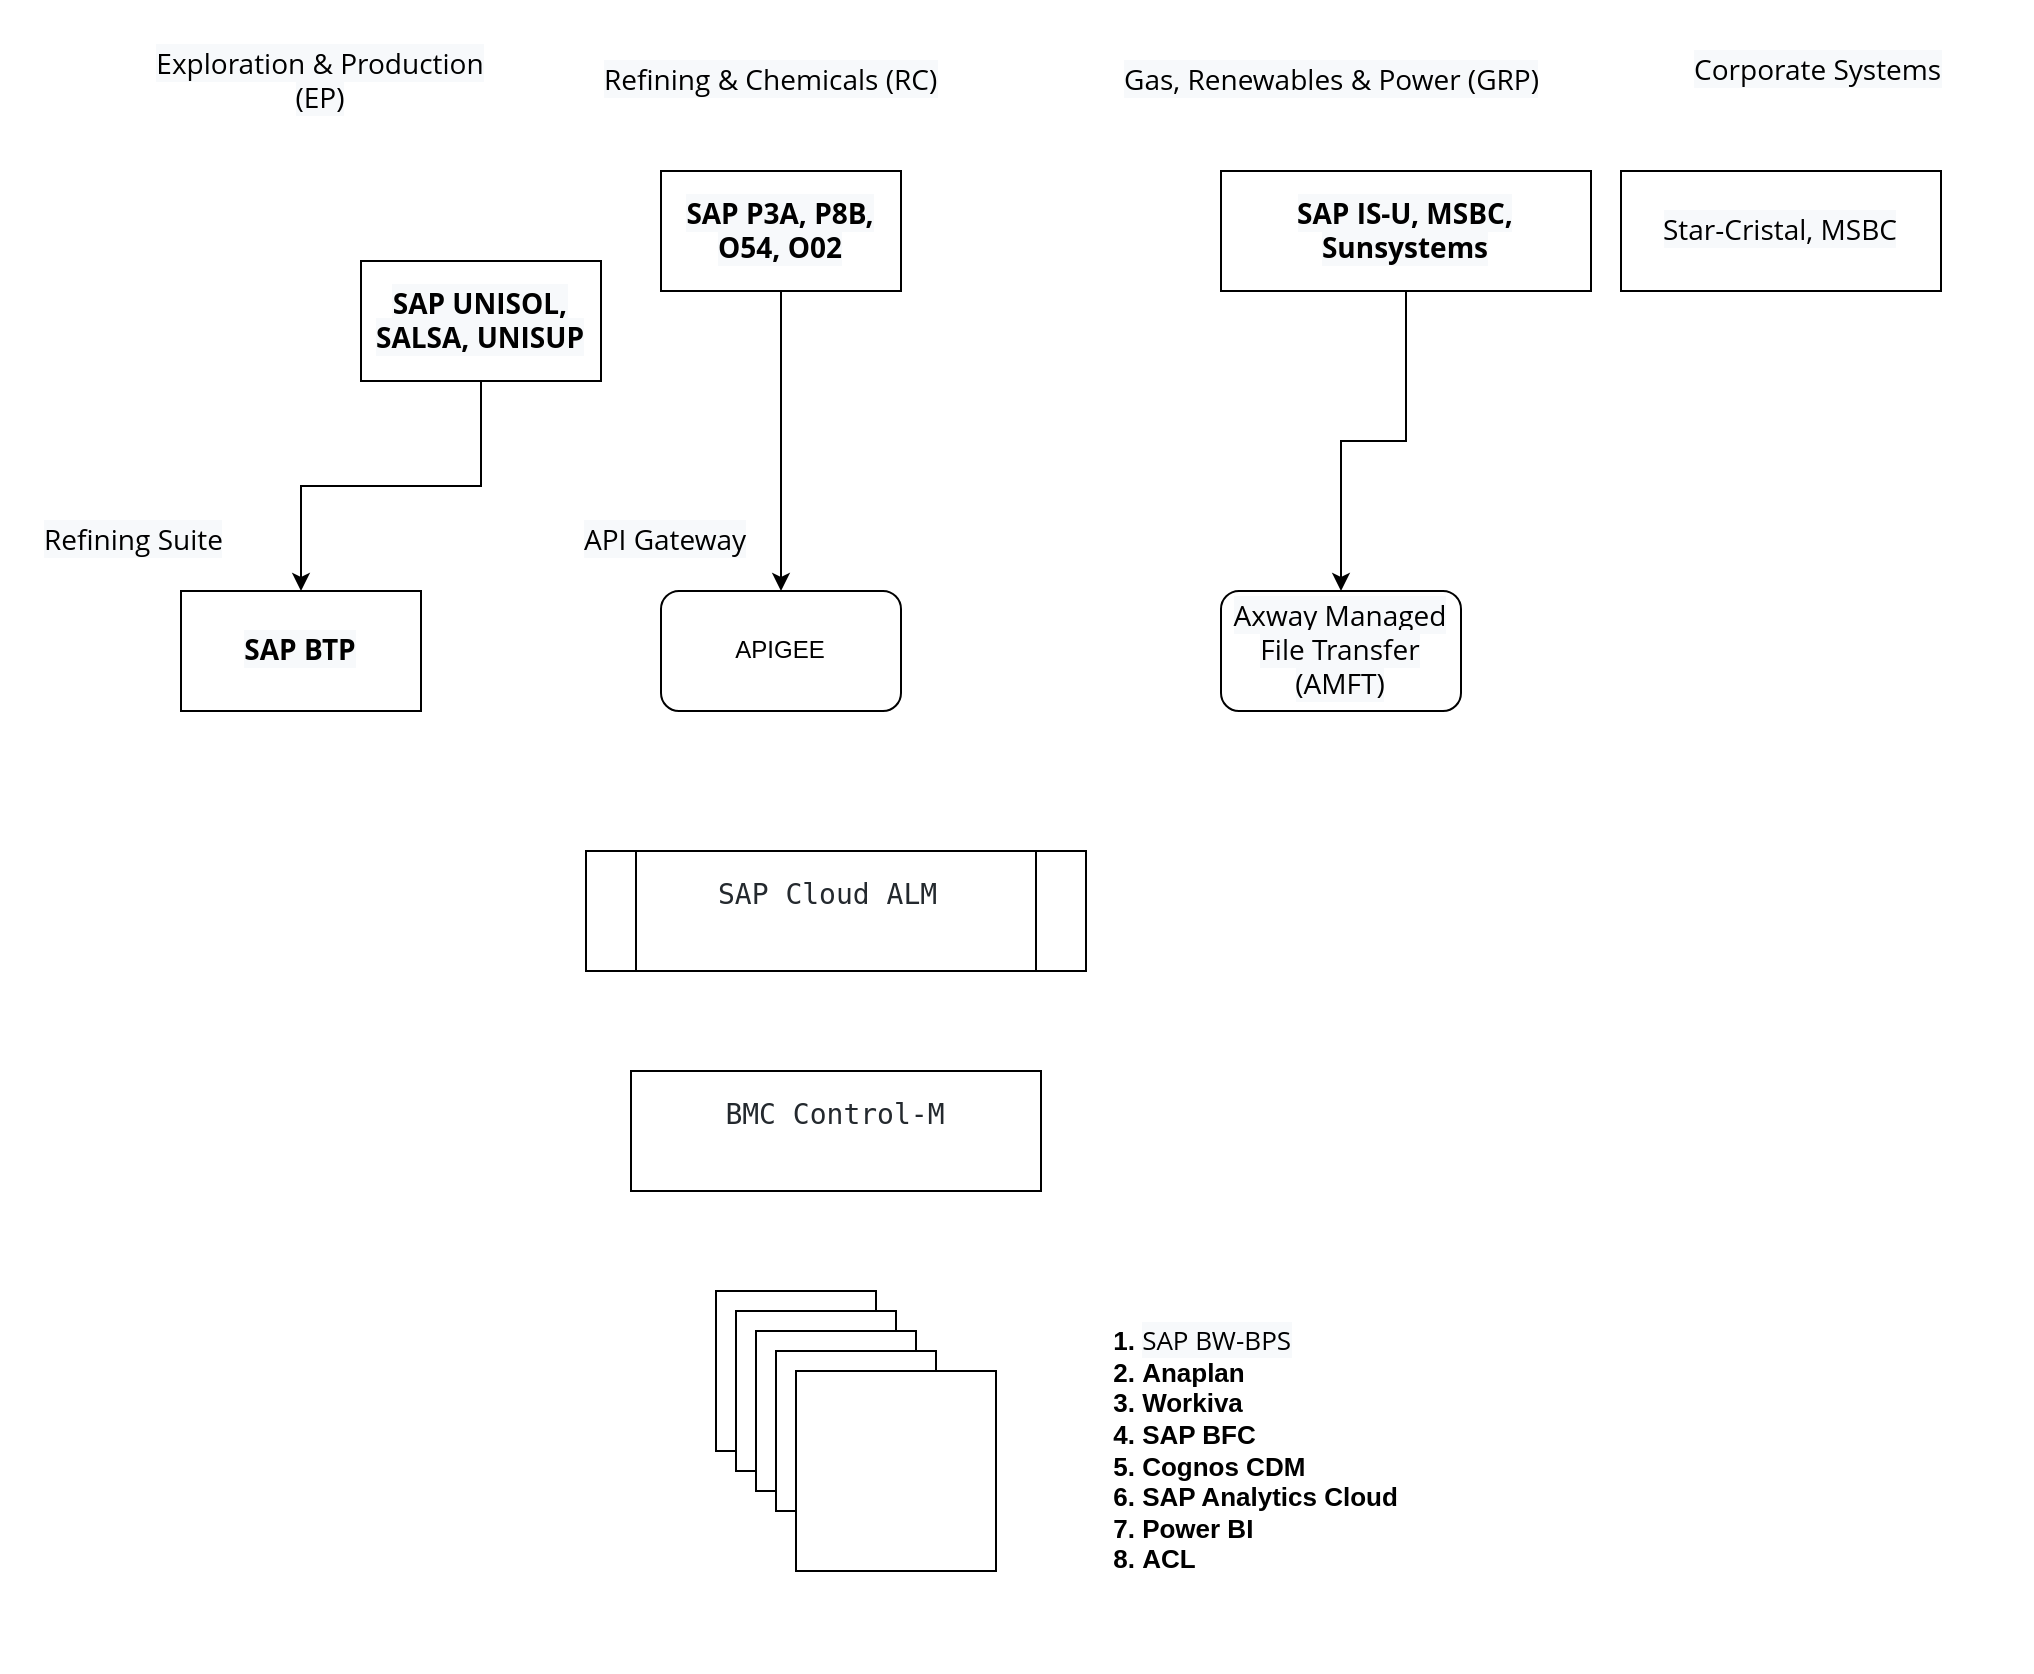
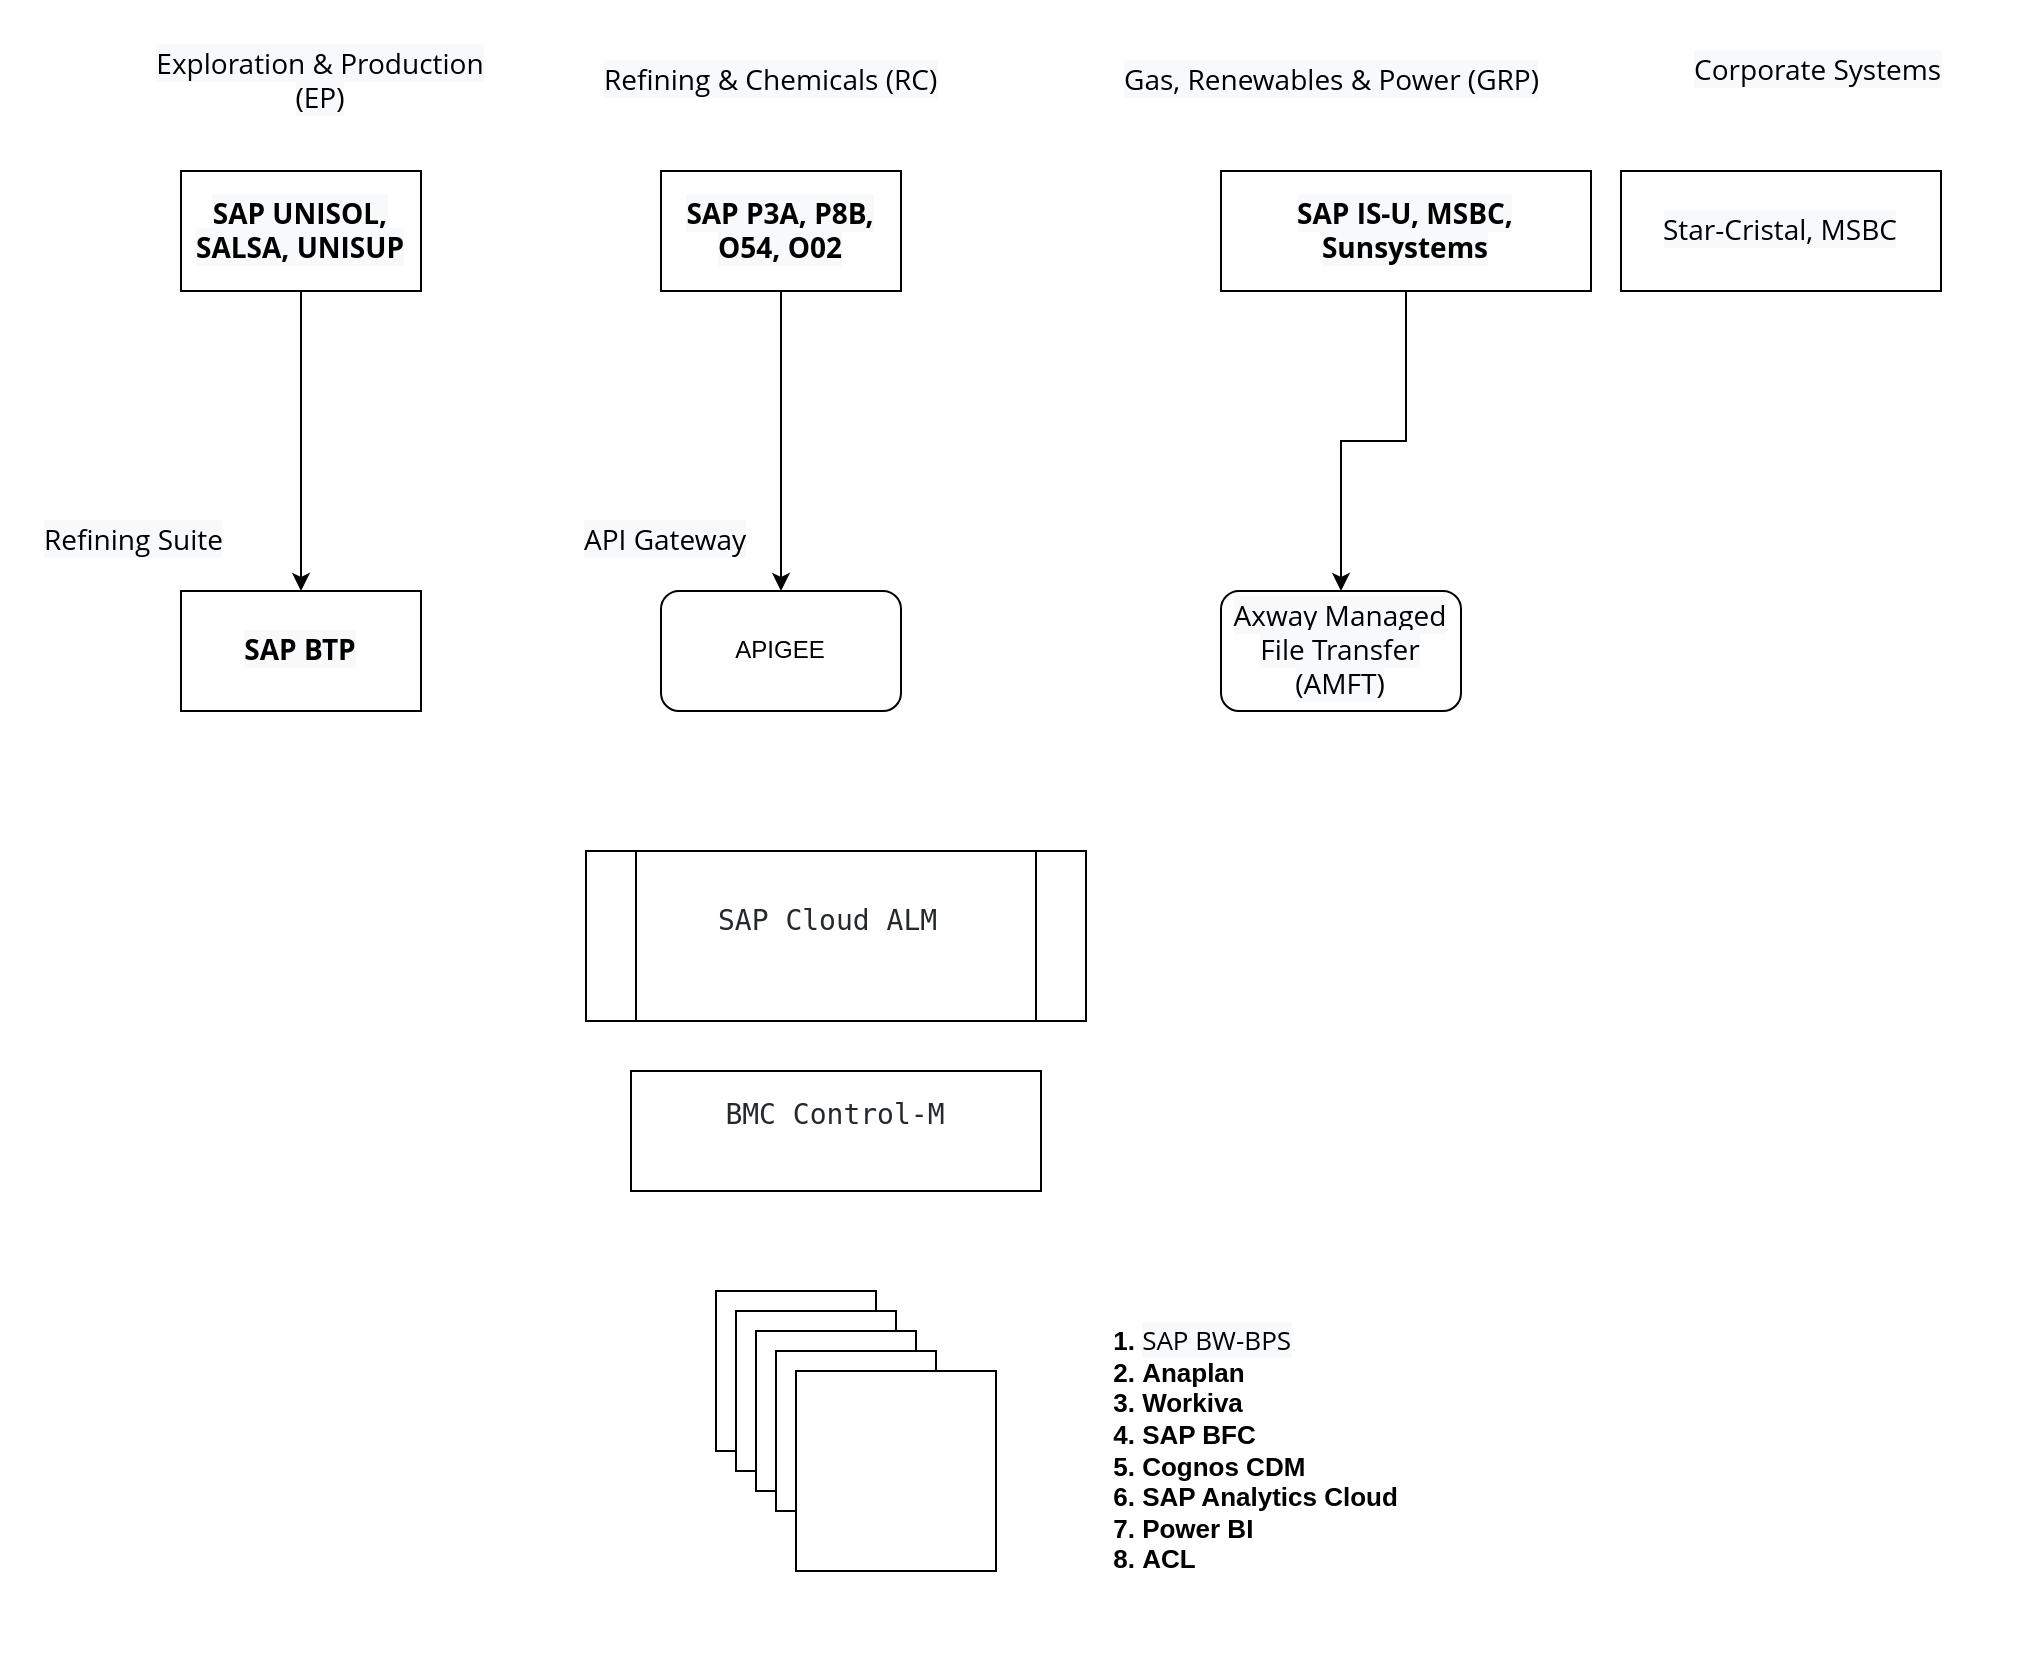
node "SAP UNISOL, SALSA, UNISUP": moved (481, 321) -> (301, 231)
node "SAP Cloud ALM": size 500x120 -> 500x170
